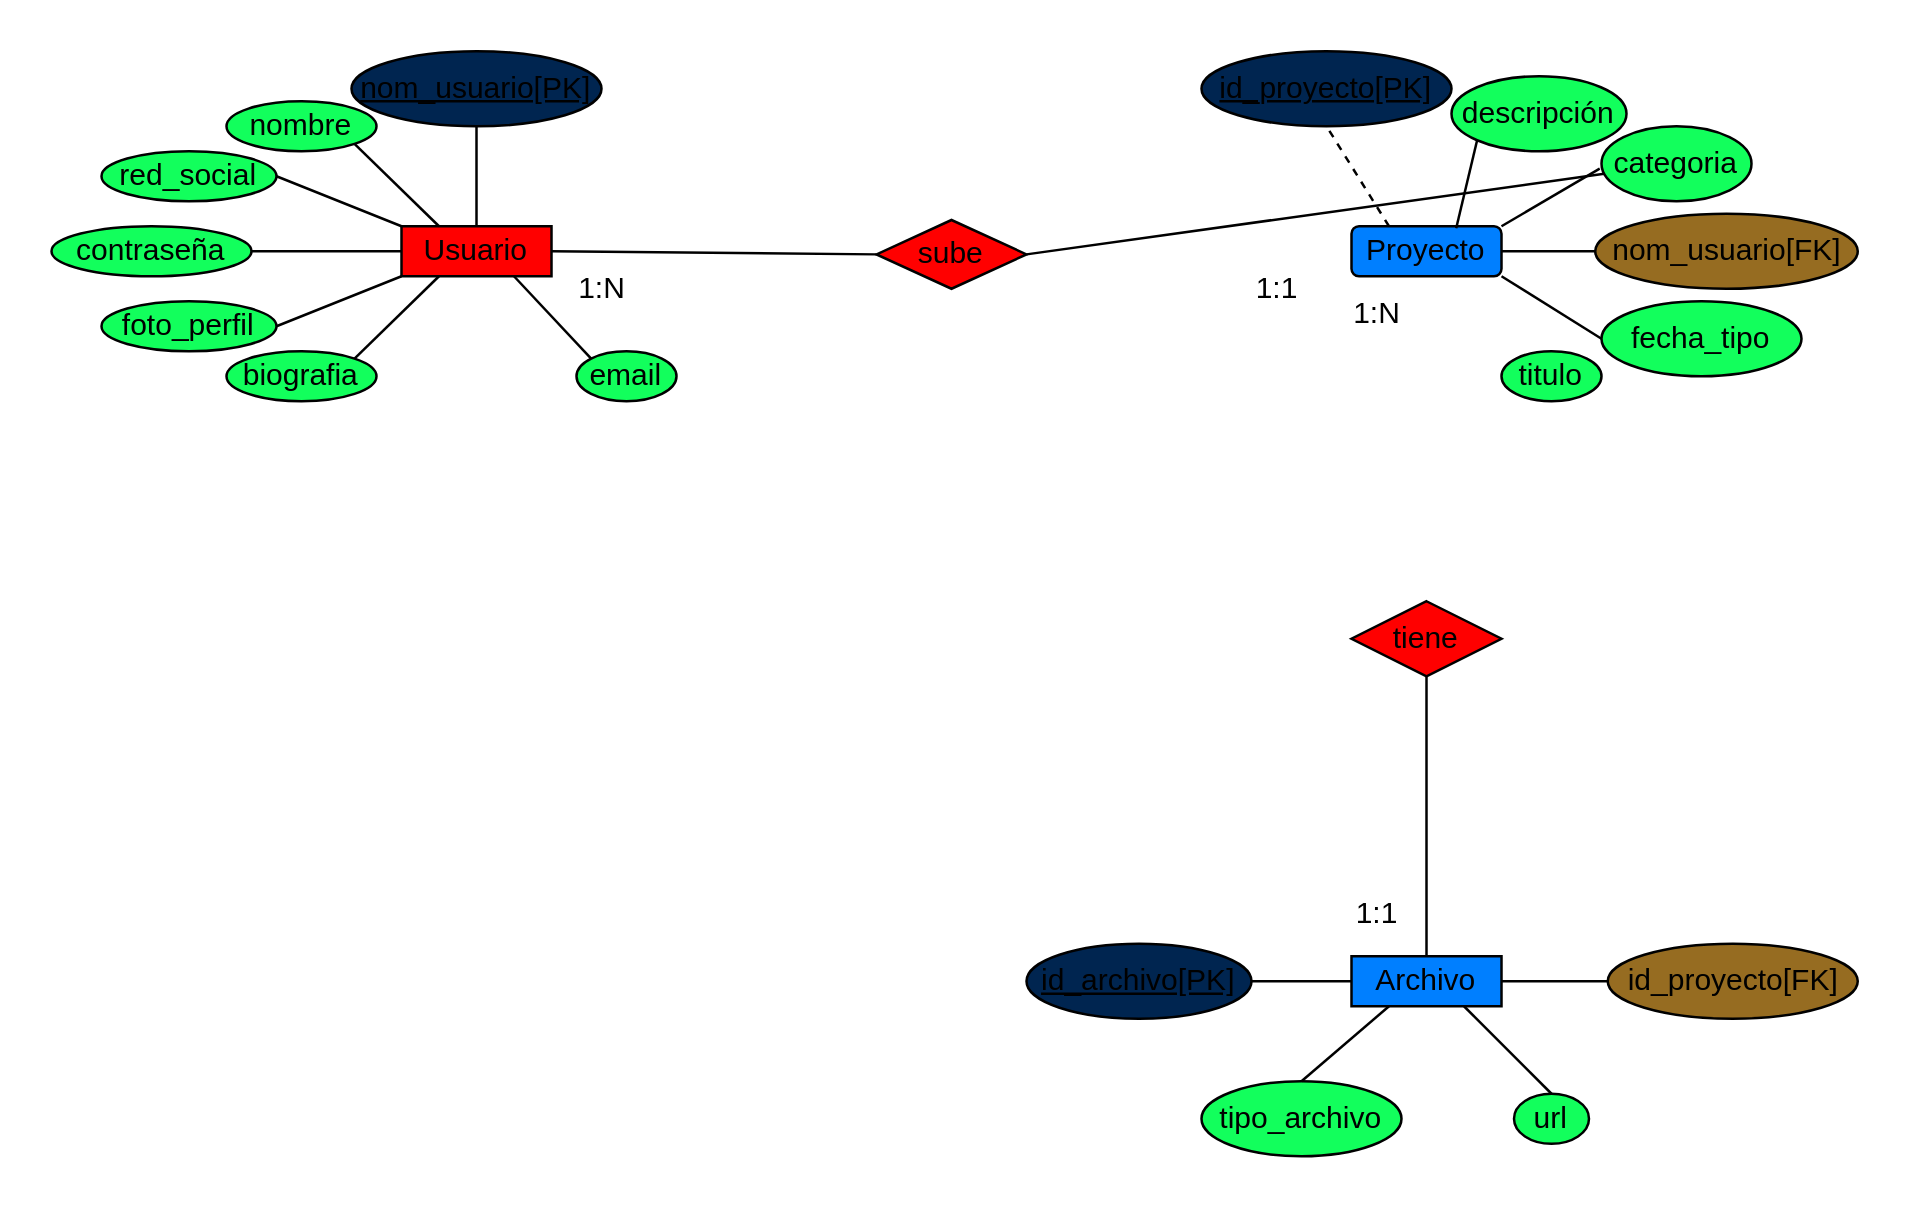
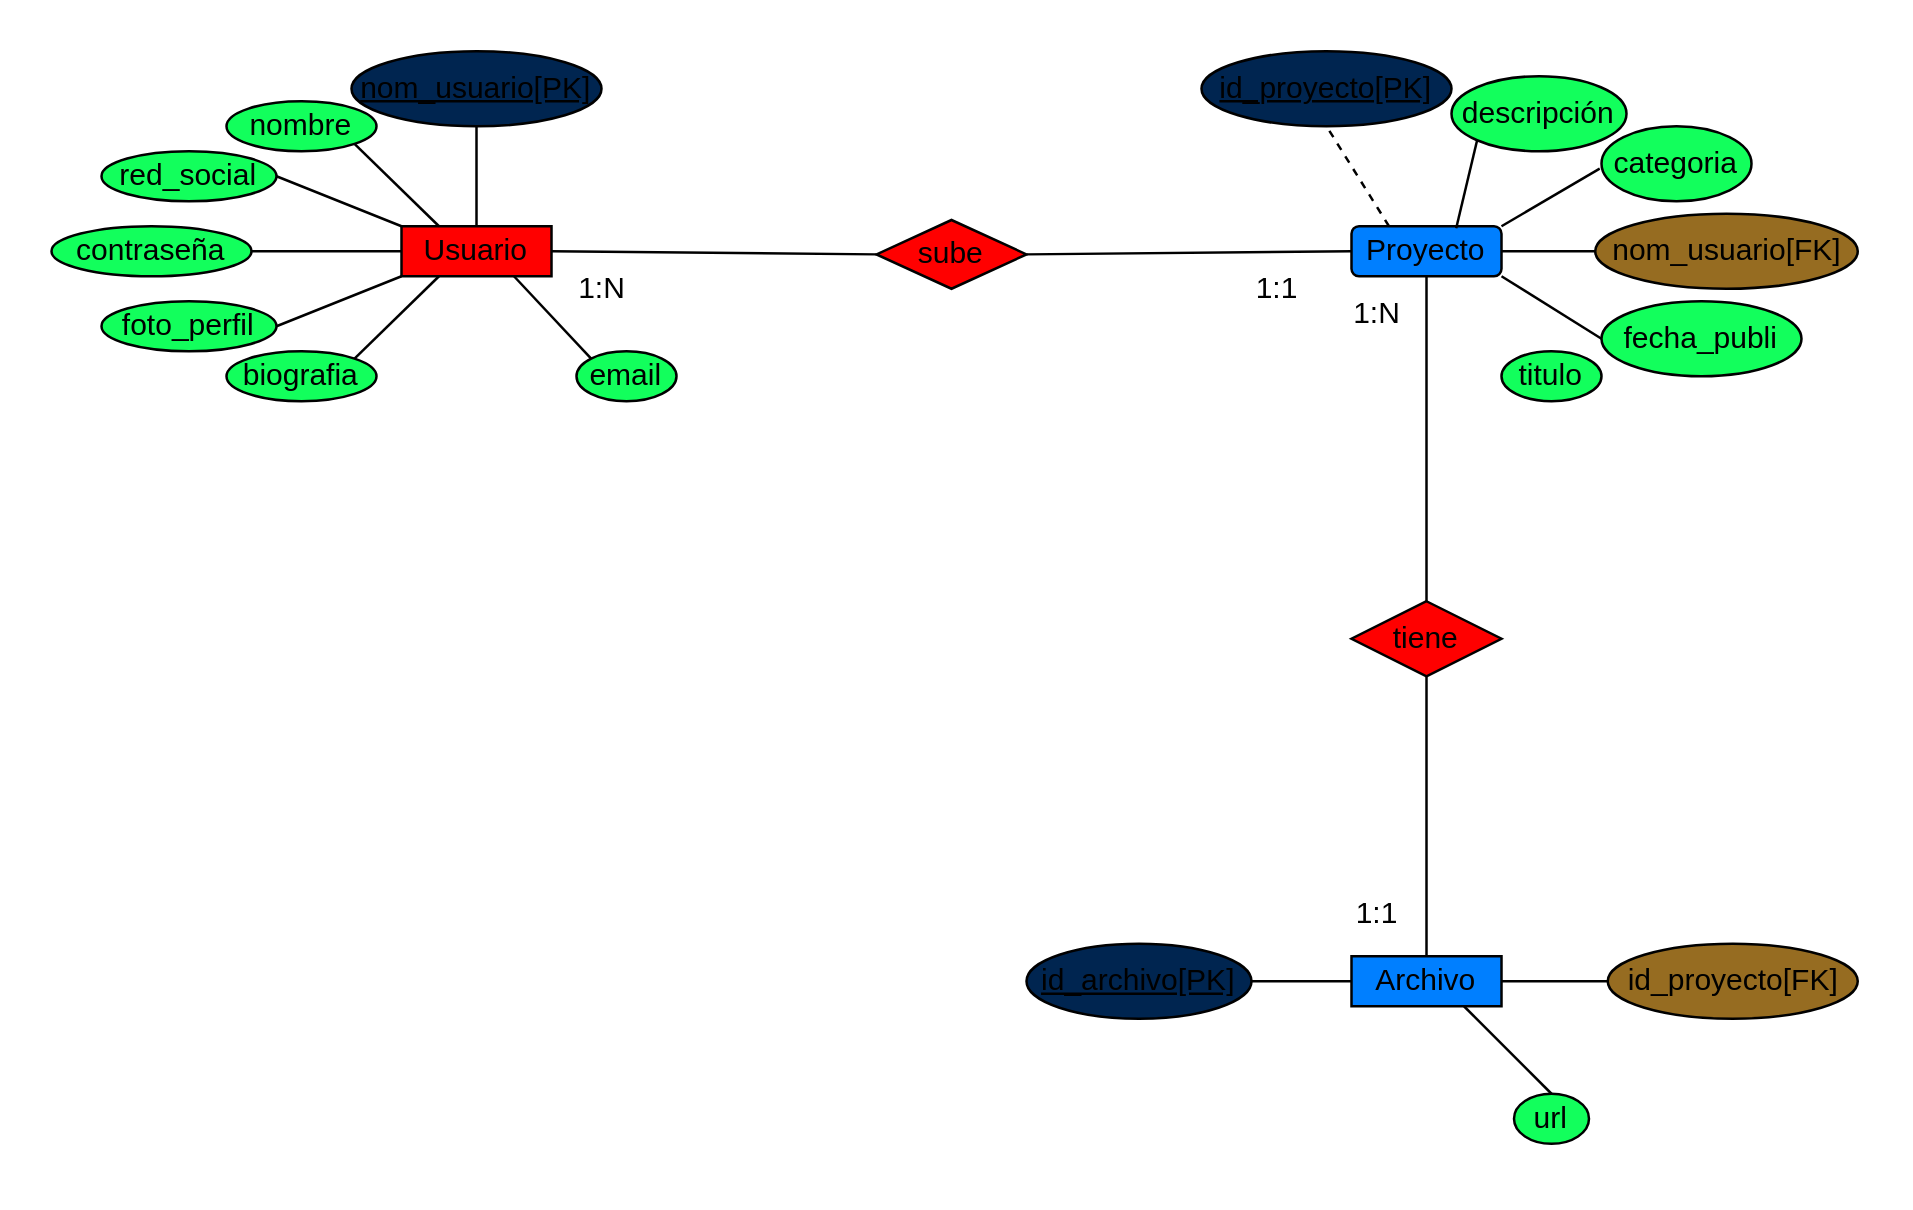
edge "categoria" -- "sube": now "Proyecto" -- "sube"
node "fecha_tipo": label "fecha_tipo" -> "fecha_publi"
edge "Proyecto" -- "tiene": added
edge "Archivo" -- "tipo_archivo": removed
node "tipo_archivo": removed
